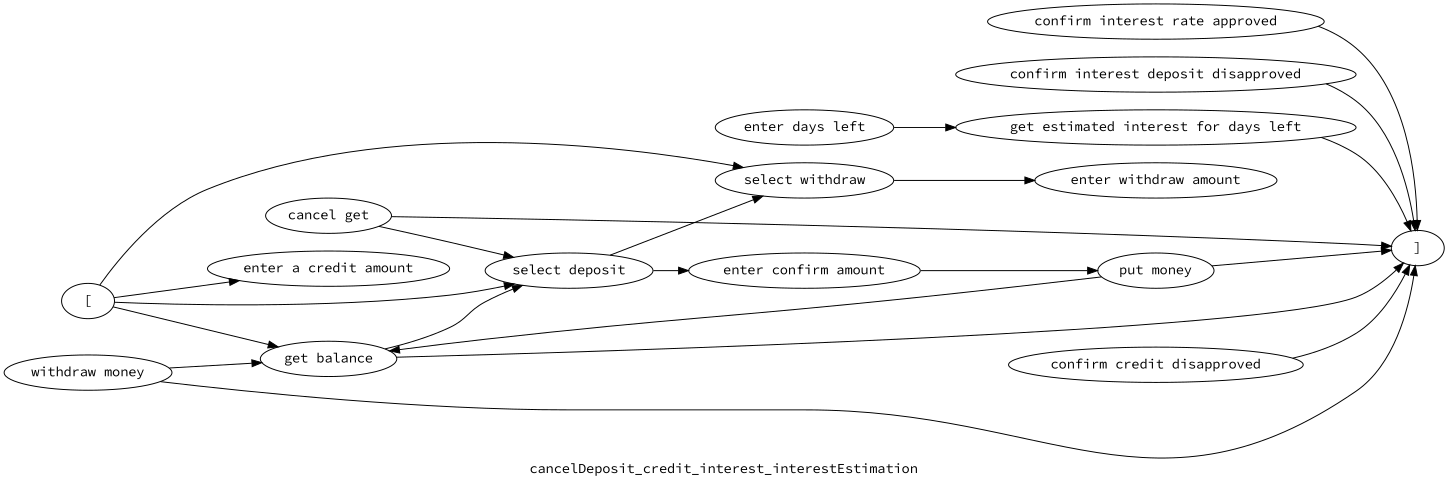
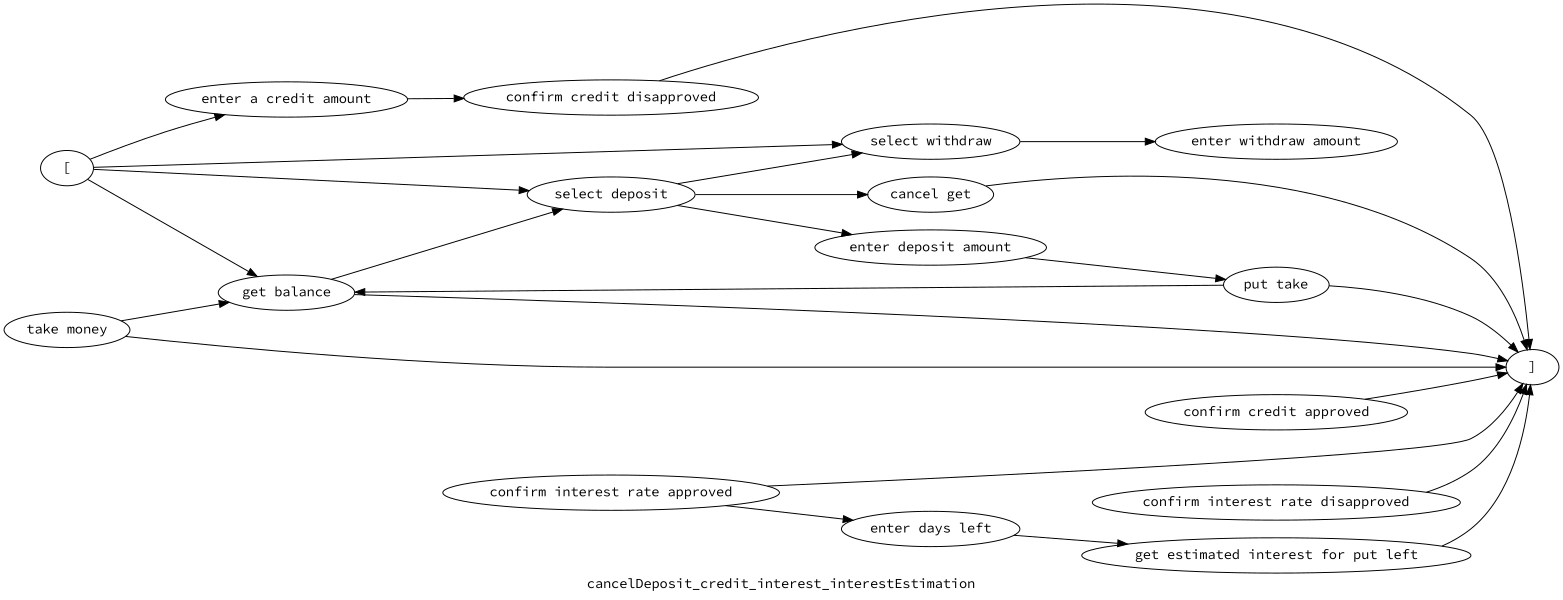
node "confirm interest deposit disapproved": label "confirm interest deposit disapproved" -> "confirm interest rate disapproved"
edge "enter a credit amount" -> "confirm credit disapproved": added
node "get estimated interest for days left": label "get estimated interest for days left" -> "get estimated interest for put left"
edge "cancel get" -> "select deposit": reversed
node "enter confirm amount": label "enter confirm amount" -> "enter deposit amount"
node "put money": label "put money" -> "put take"
node "withdraw money": label "withdraw money" -> "take money"
node "confirm credit approved": added
edge "confirm interest rate approved" -> "enter days left": added
